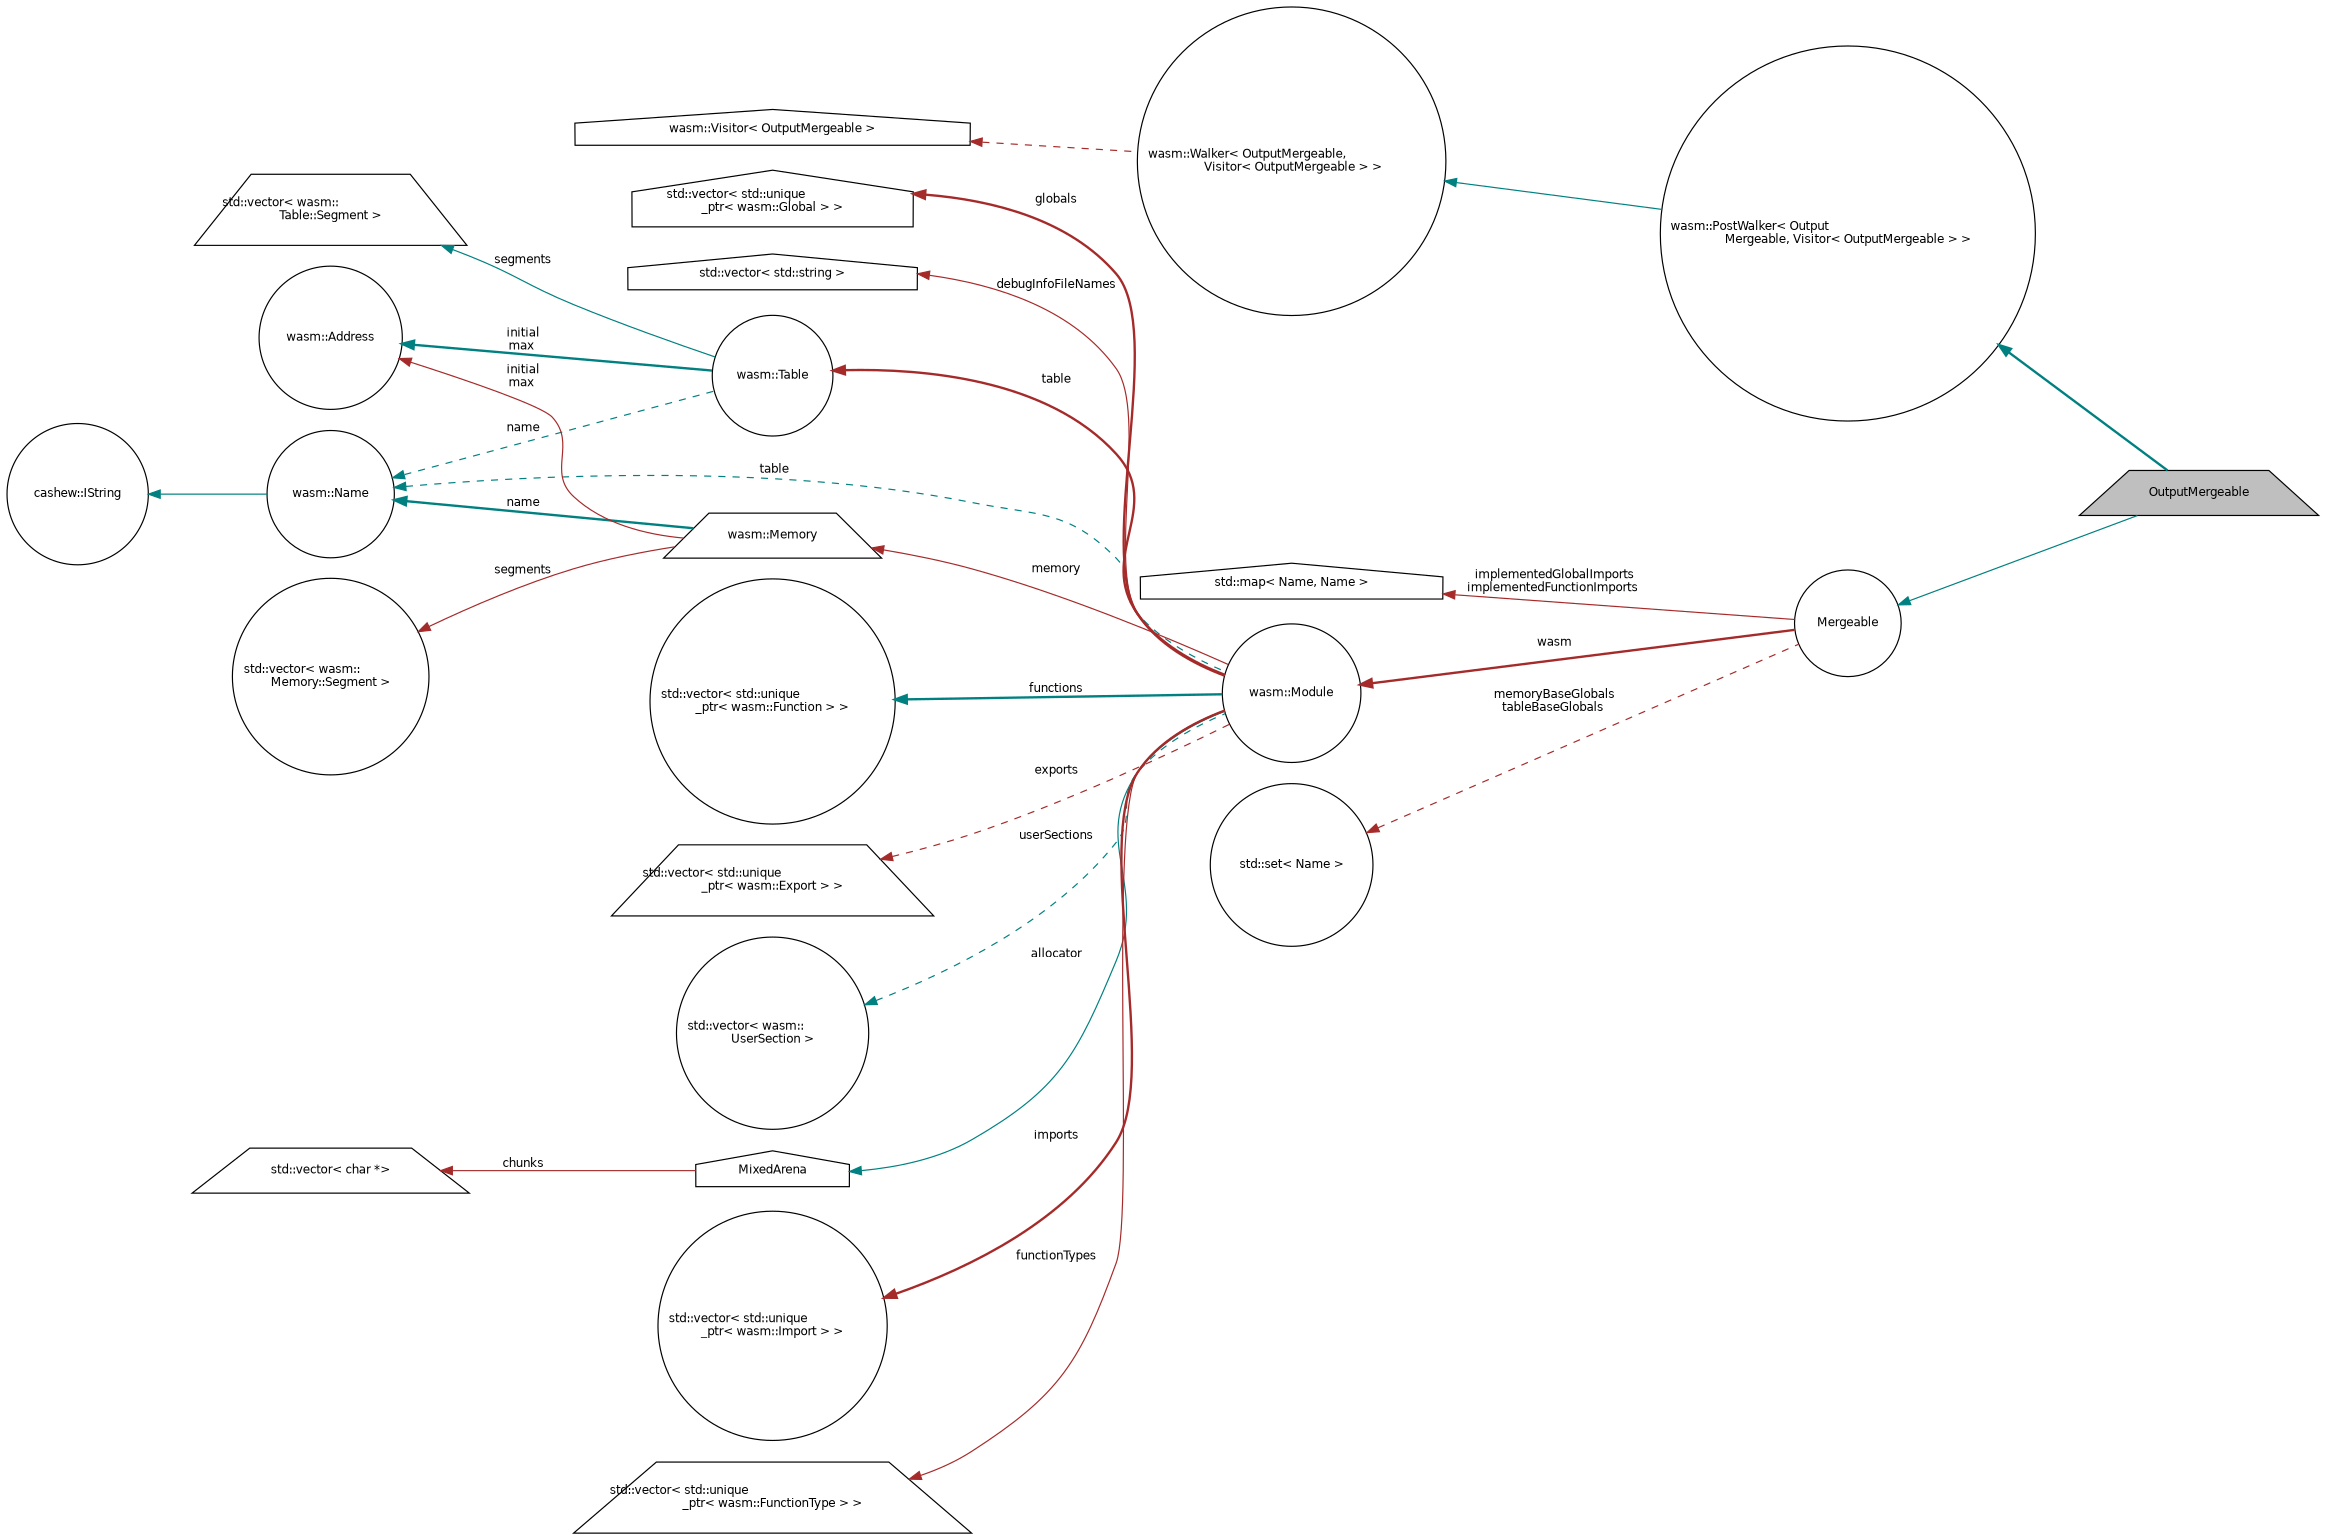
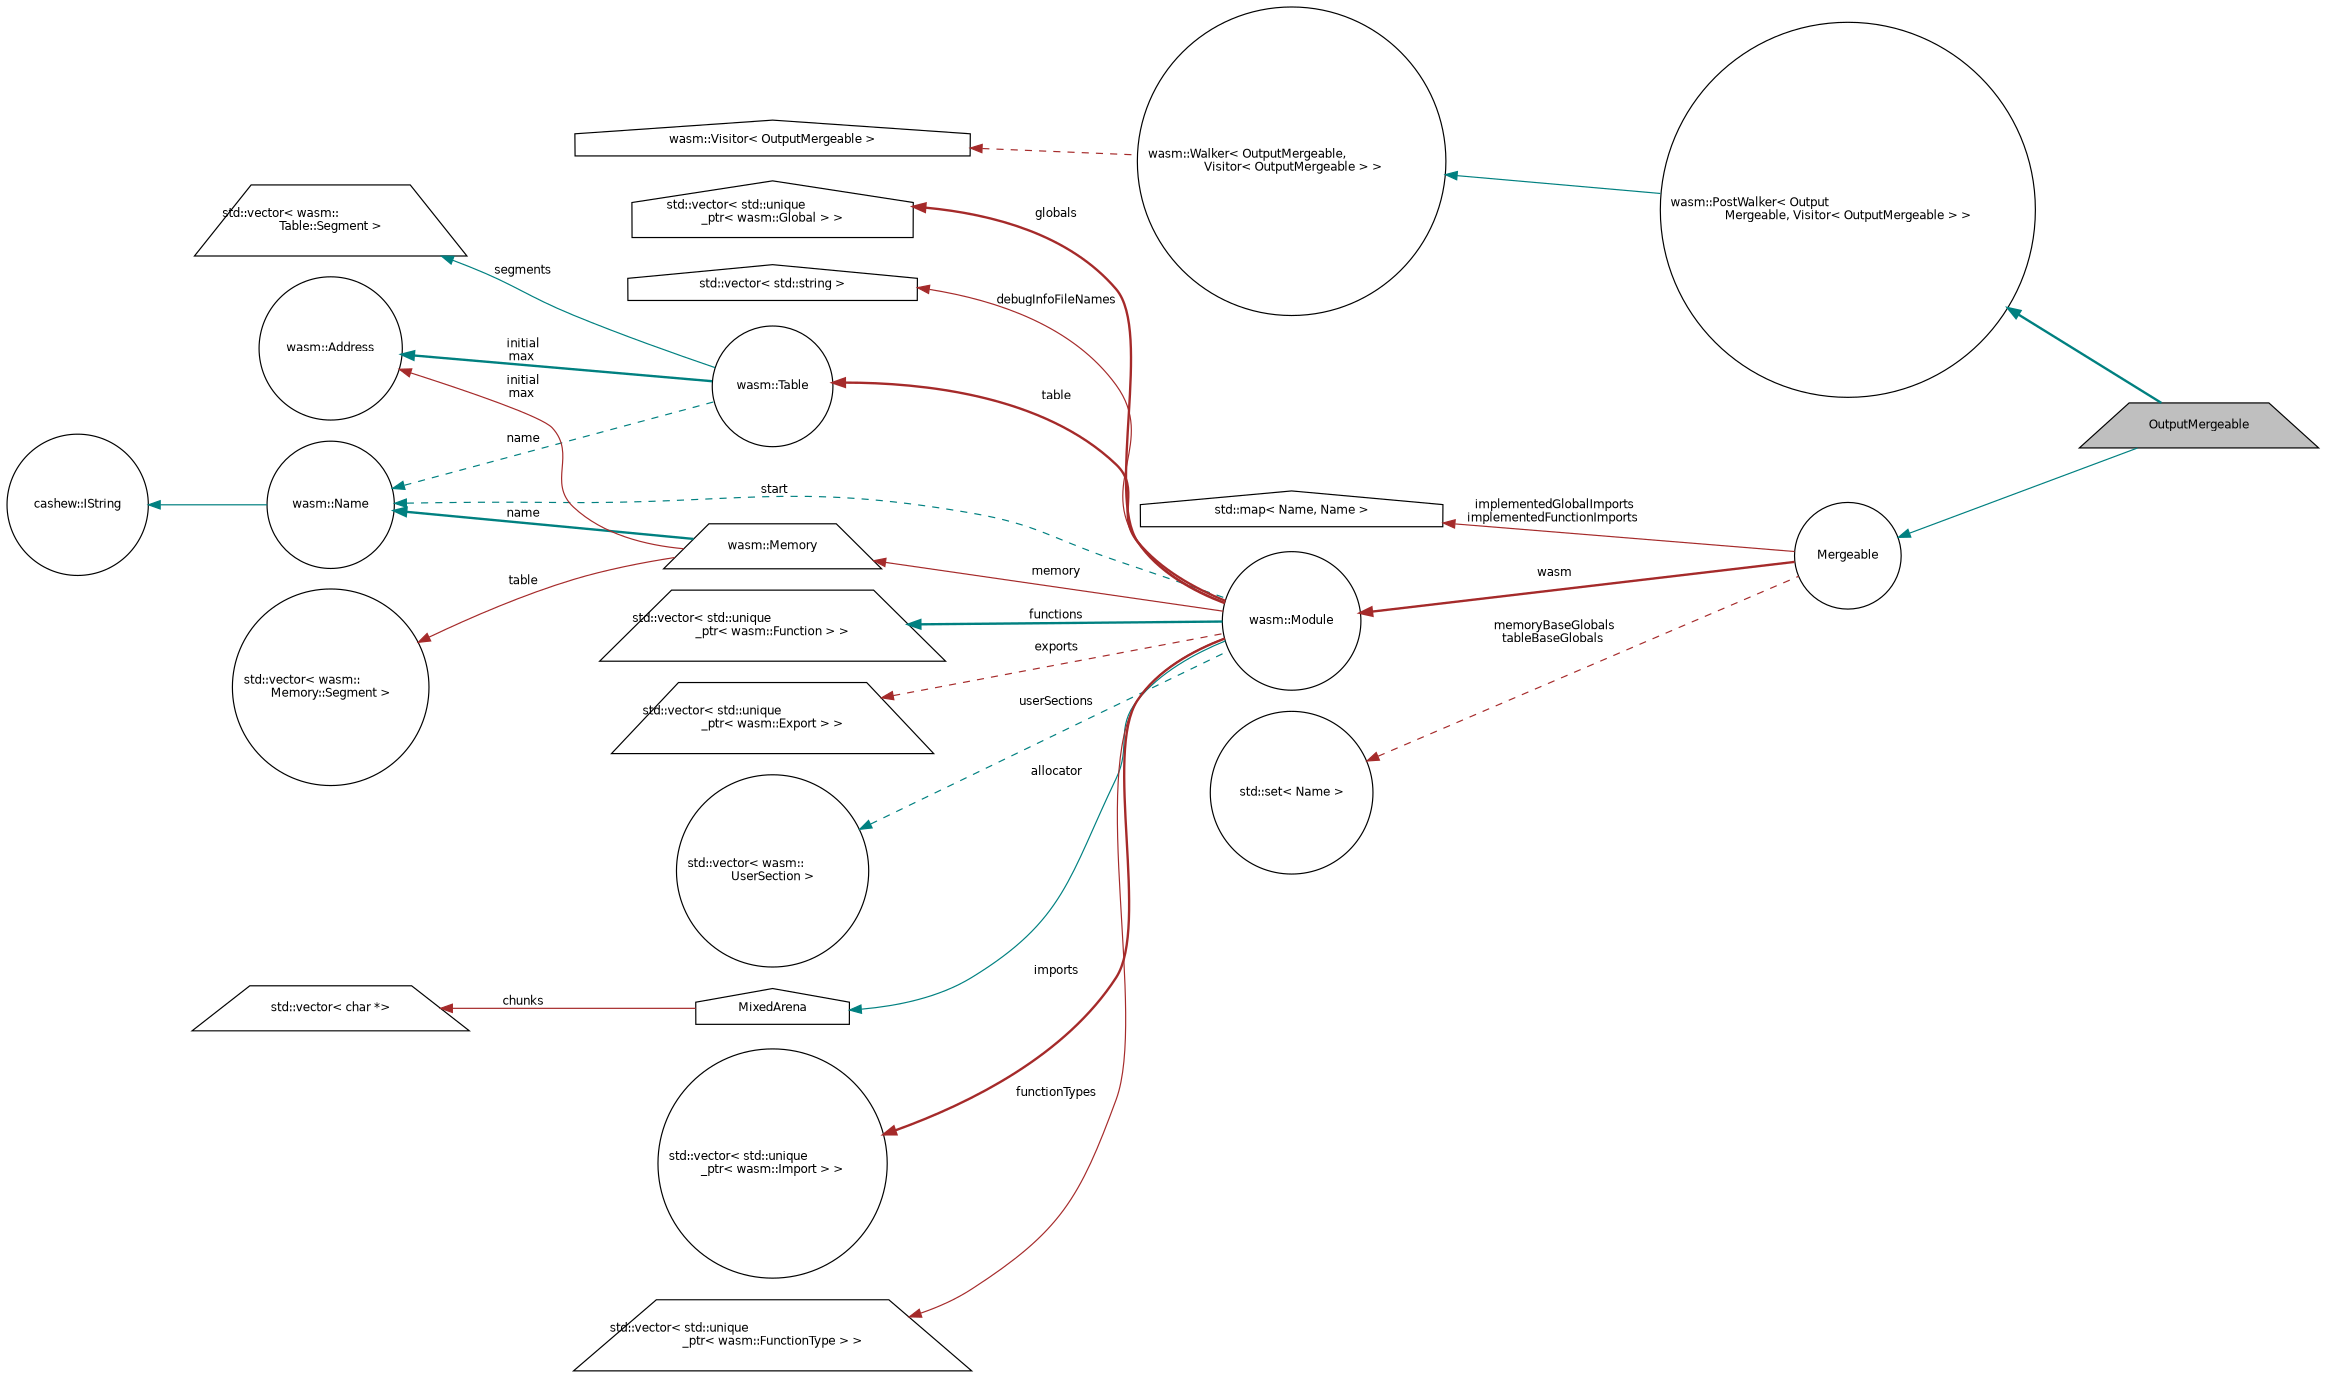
edge "wasm::Module" -> "wasm::Name": label " table" -> " start"
edge "wasm::Memory" -> "std::vector< wasm:: Memory::Segment >": label " segments" -> " table"
node "std::vector< std::unique _ptr< wasm::Function > >": shape circle -> trapezium
